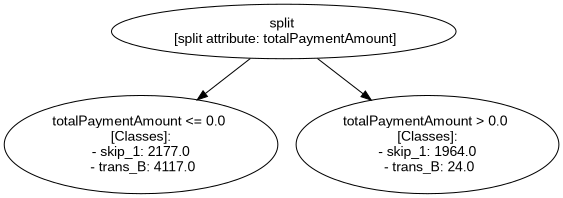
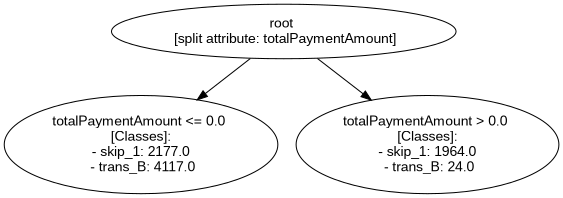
node "split [split attribute: totalPaymentAmount]": label "split [split attribute: totalPaymentAmount]" -> "root [split attribute: totalPaymentAmount]"
